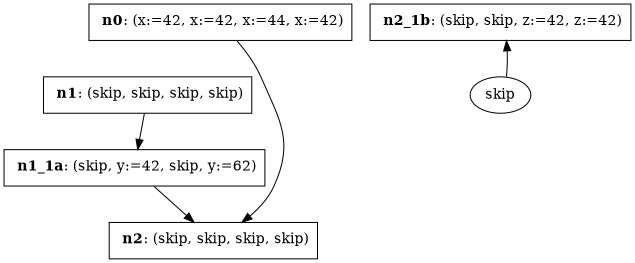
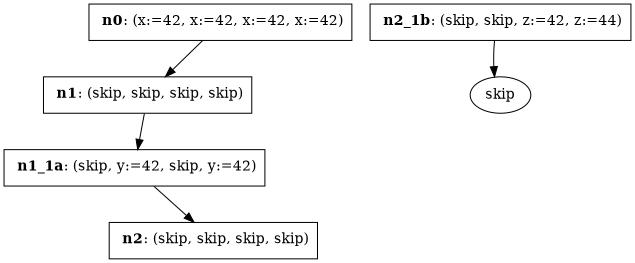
node "n0": text ": (x:=42, x:=42, x:=44, x:=42)" -> ": (x:=42, x:=42, x:=42, x:=42)"
node "n2_1b": text ": (skip, skip, z:=42, z:=42)" -> ": (skip, skip, z:=42, z:=44)"
edge "skip" -> "n2_1b": reversed
edge "n0" -> "n2": now "n0" -> "n1"
node "n1_1a": text ": (skip, y:=42, skip, y:=62)" -> ": (skip, y:=42, skip, y:=42)"
